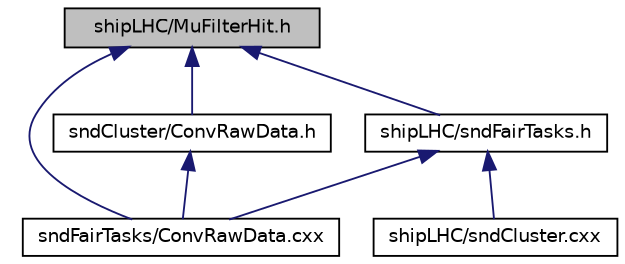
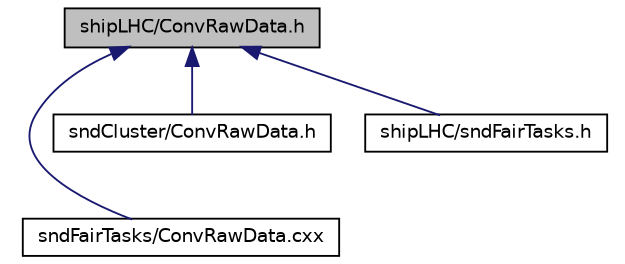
node "shipLHC/MuFilterHit.h": label "shipLHC/MuFilterHit.h" -> "shipLHC/ConvRawData.h"
edge "sndFairTasks/ConvRawData.cxx" -> "shipLHC/sndFairTasks.h": removed
edge "sndFairTasks/ConvRawData.cxx" -> "sndCluster/ConvRawData.h": removed
node "shipLHC/sndCluster.cxx": removed
